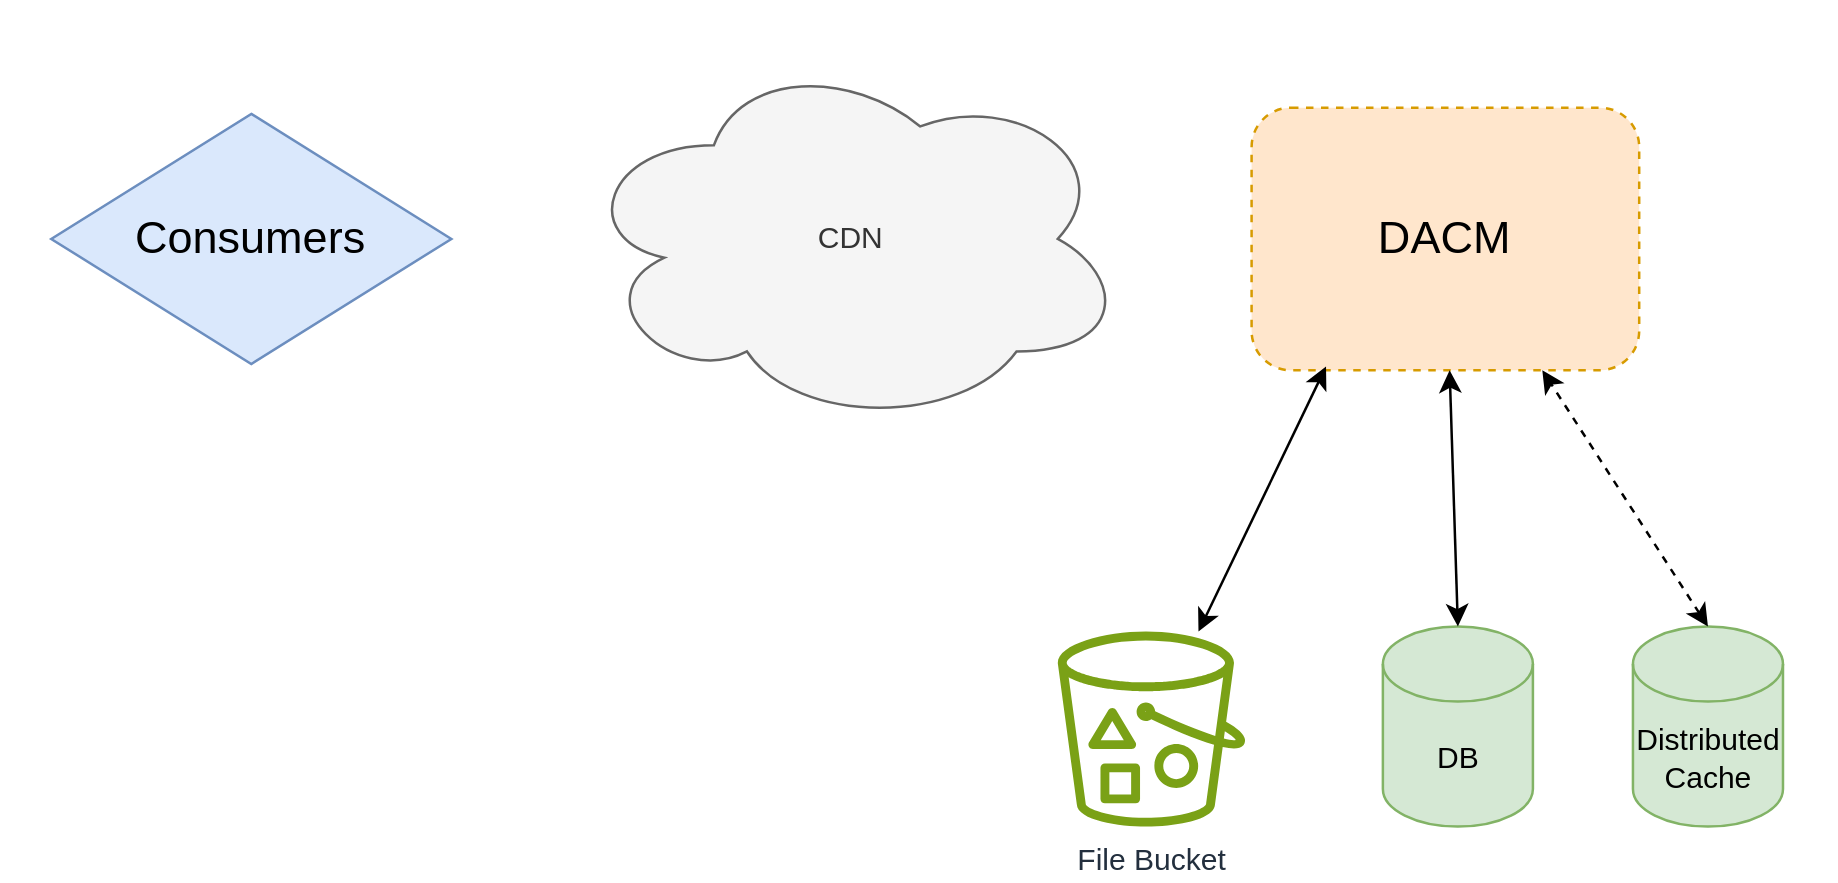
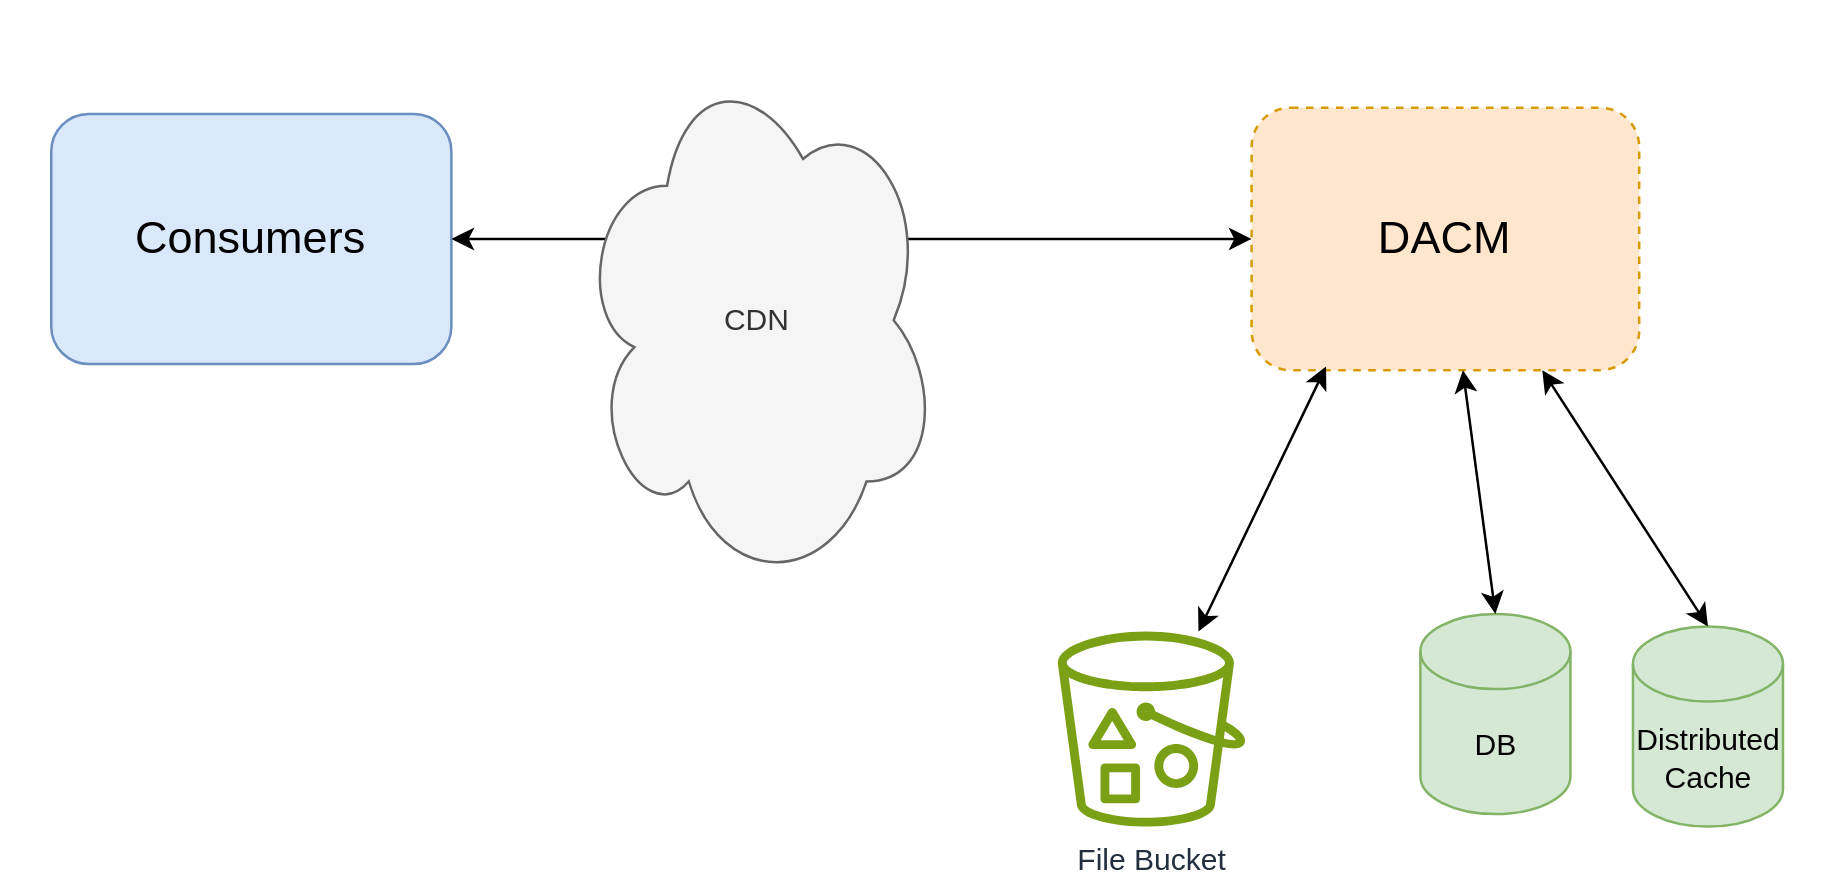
node "Consumers": shape diamond -> rounded rectangle
node "CDN": size 550x375 -> 363x538
edge "Consumers" -- "DACM": added
edge "DACM" -- "Distributed Cache": style dashed -> solid
node "DB": moved (1458, 726) -> (1495, 714)
